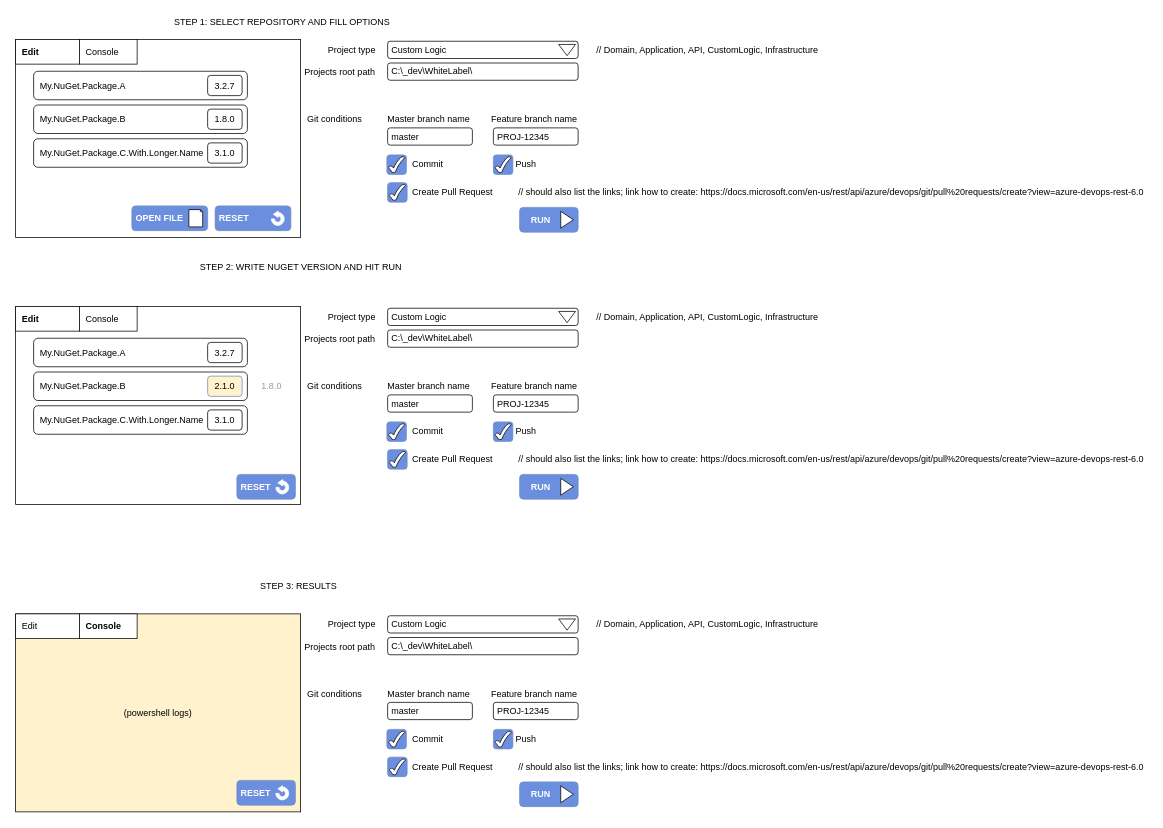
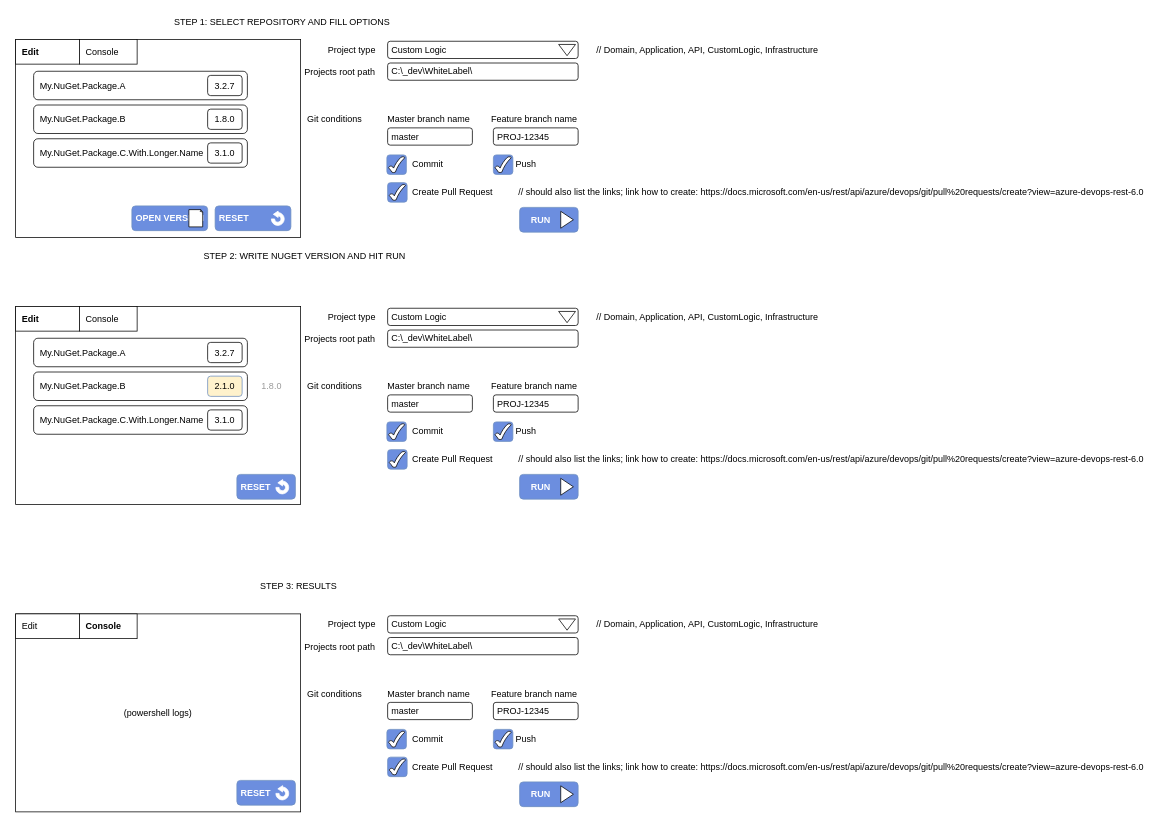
node "OPEN FILE": label "OPEN FILE" -> "OPEN VERSION"
node "STEP 2: WRITE NUGET VERSION AND HIT RUN": moved (300, 267) -> (304, 256)
node "(powershell logs)": fillcolor #fff2cc -> #ffffff
